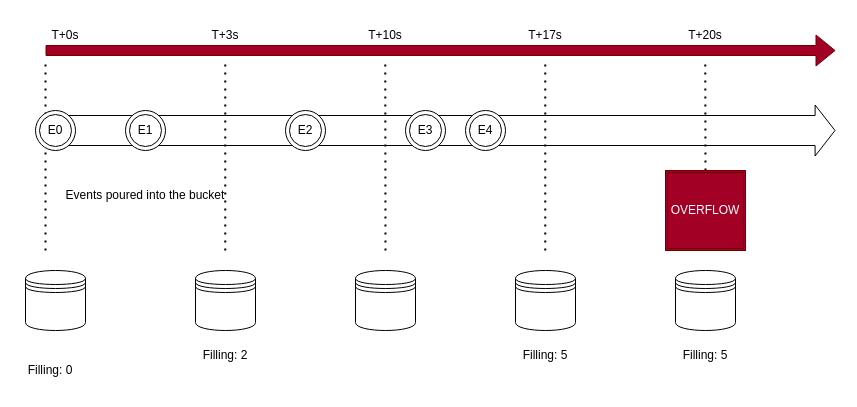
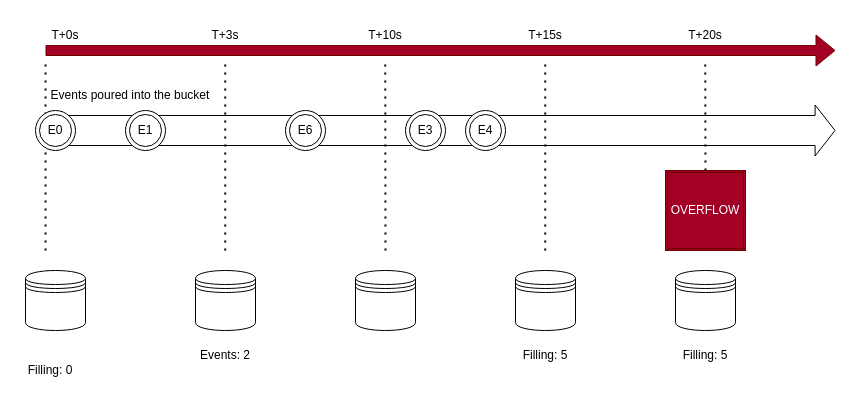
node "T+17s": label "T+17s" -> "T+15s"
node "E2": label "E2" -> "E6"
node "Events poured into the bucket": moved (146, 196) -> (131, 96)
node "Filling: 2": label "Filling: 2" -> "Events: 2"
